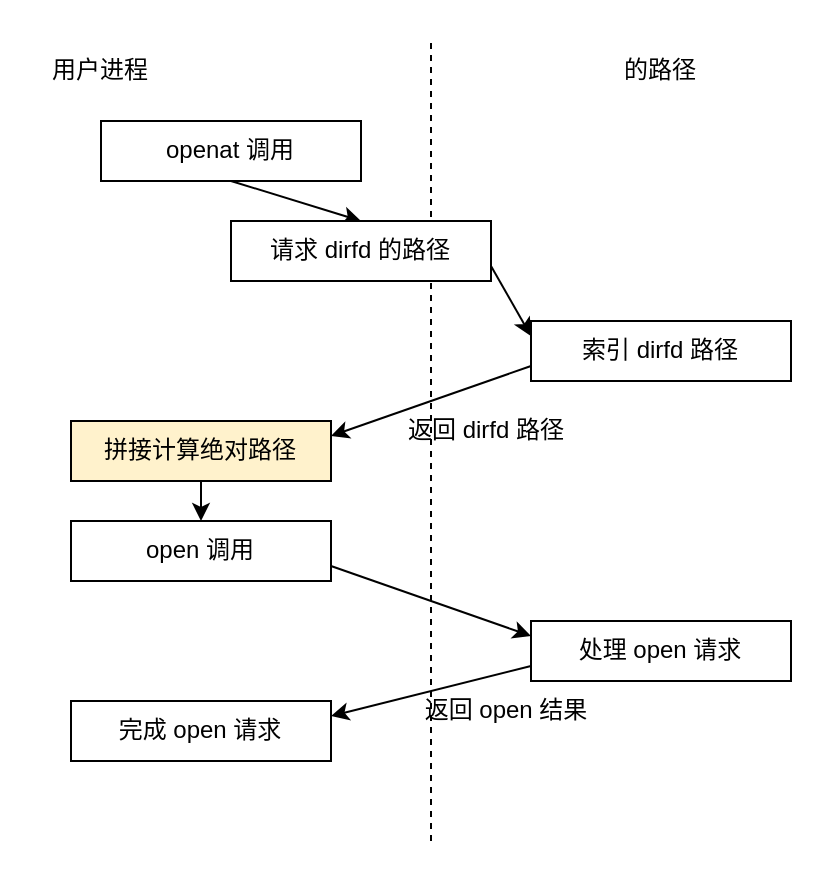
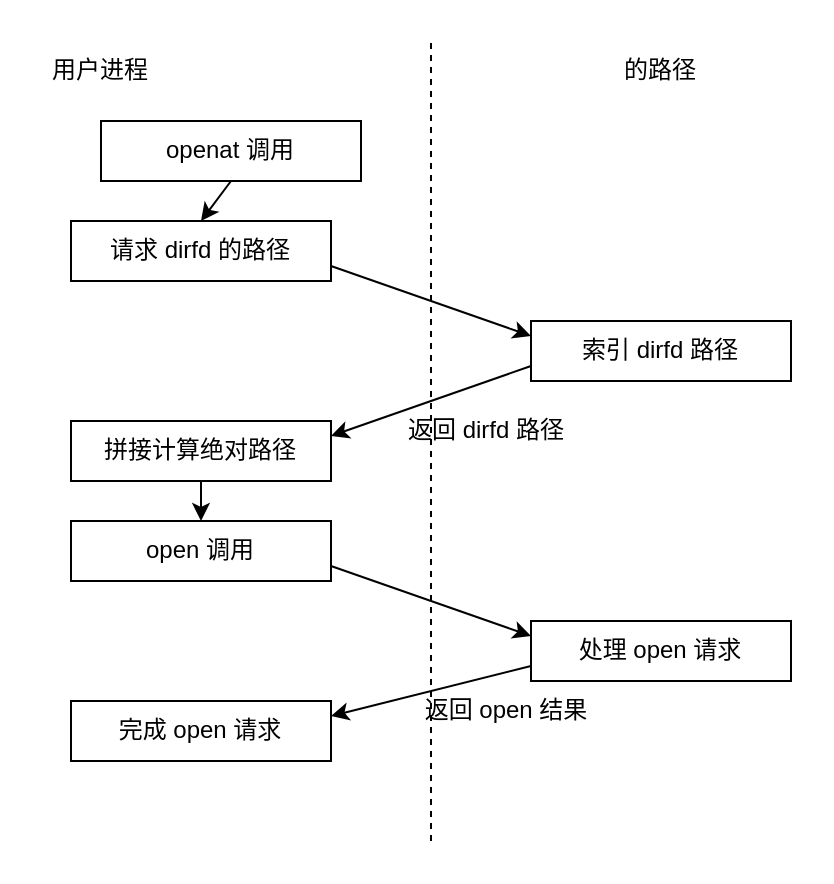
node "请求 dirfd 的路径": moved (361, 251) -> (201, 251)
node "拼接计算绝对路径": fillcolor #fff2cc -> #ffffff
